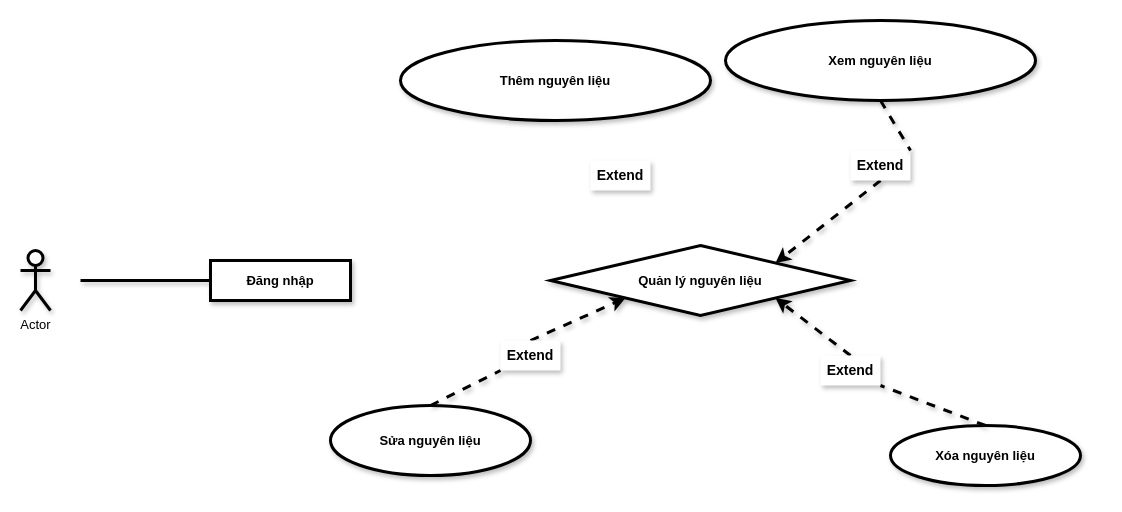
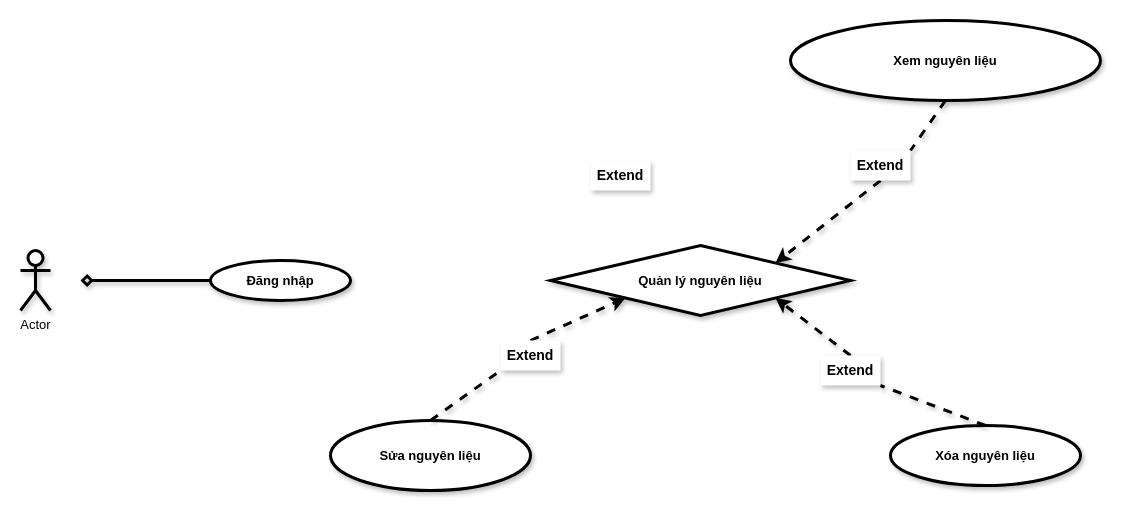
node "Xem nguyên liệu": moved (881, 61) -> (946, 61)
node "Thêm nguyên liệu": removed
edge "Actor" -- "Đăng nhập": arrowhead none -> diamond
node "Đăng nhập": shape rectangle -> ellipse
node "Sửa nguyên liệu": moved (431, 441) -> (431, 456)
